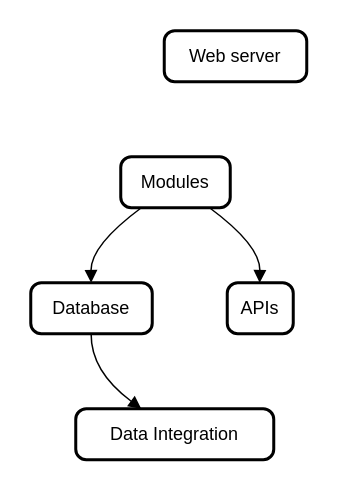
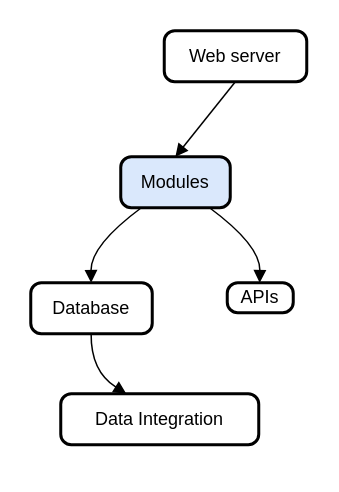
edge "Web server" -> "Modules": added
node "Modules": fillcolor #ffffff -> #dae8fc
node "APIs": size 66x51 -> 66x30
node "Data Integration": moved (175, 434) -> (160, 419)
